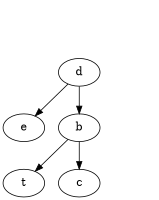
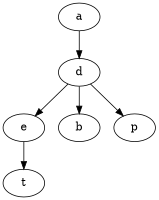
node "a": added
node "p": added
edge "b" -> "t": now "e" -> "t"
node "c": removed
